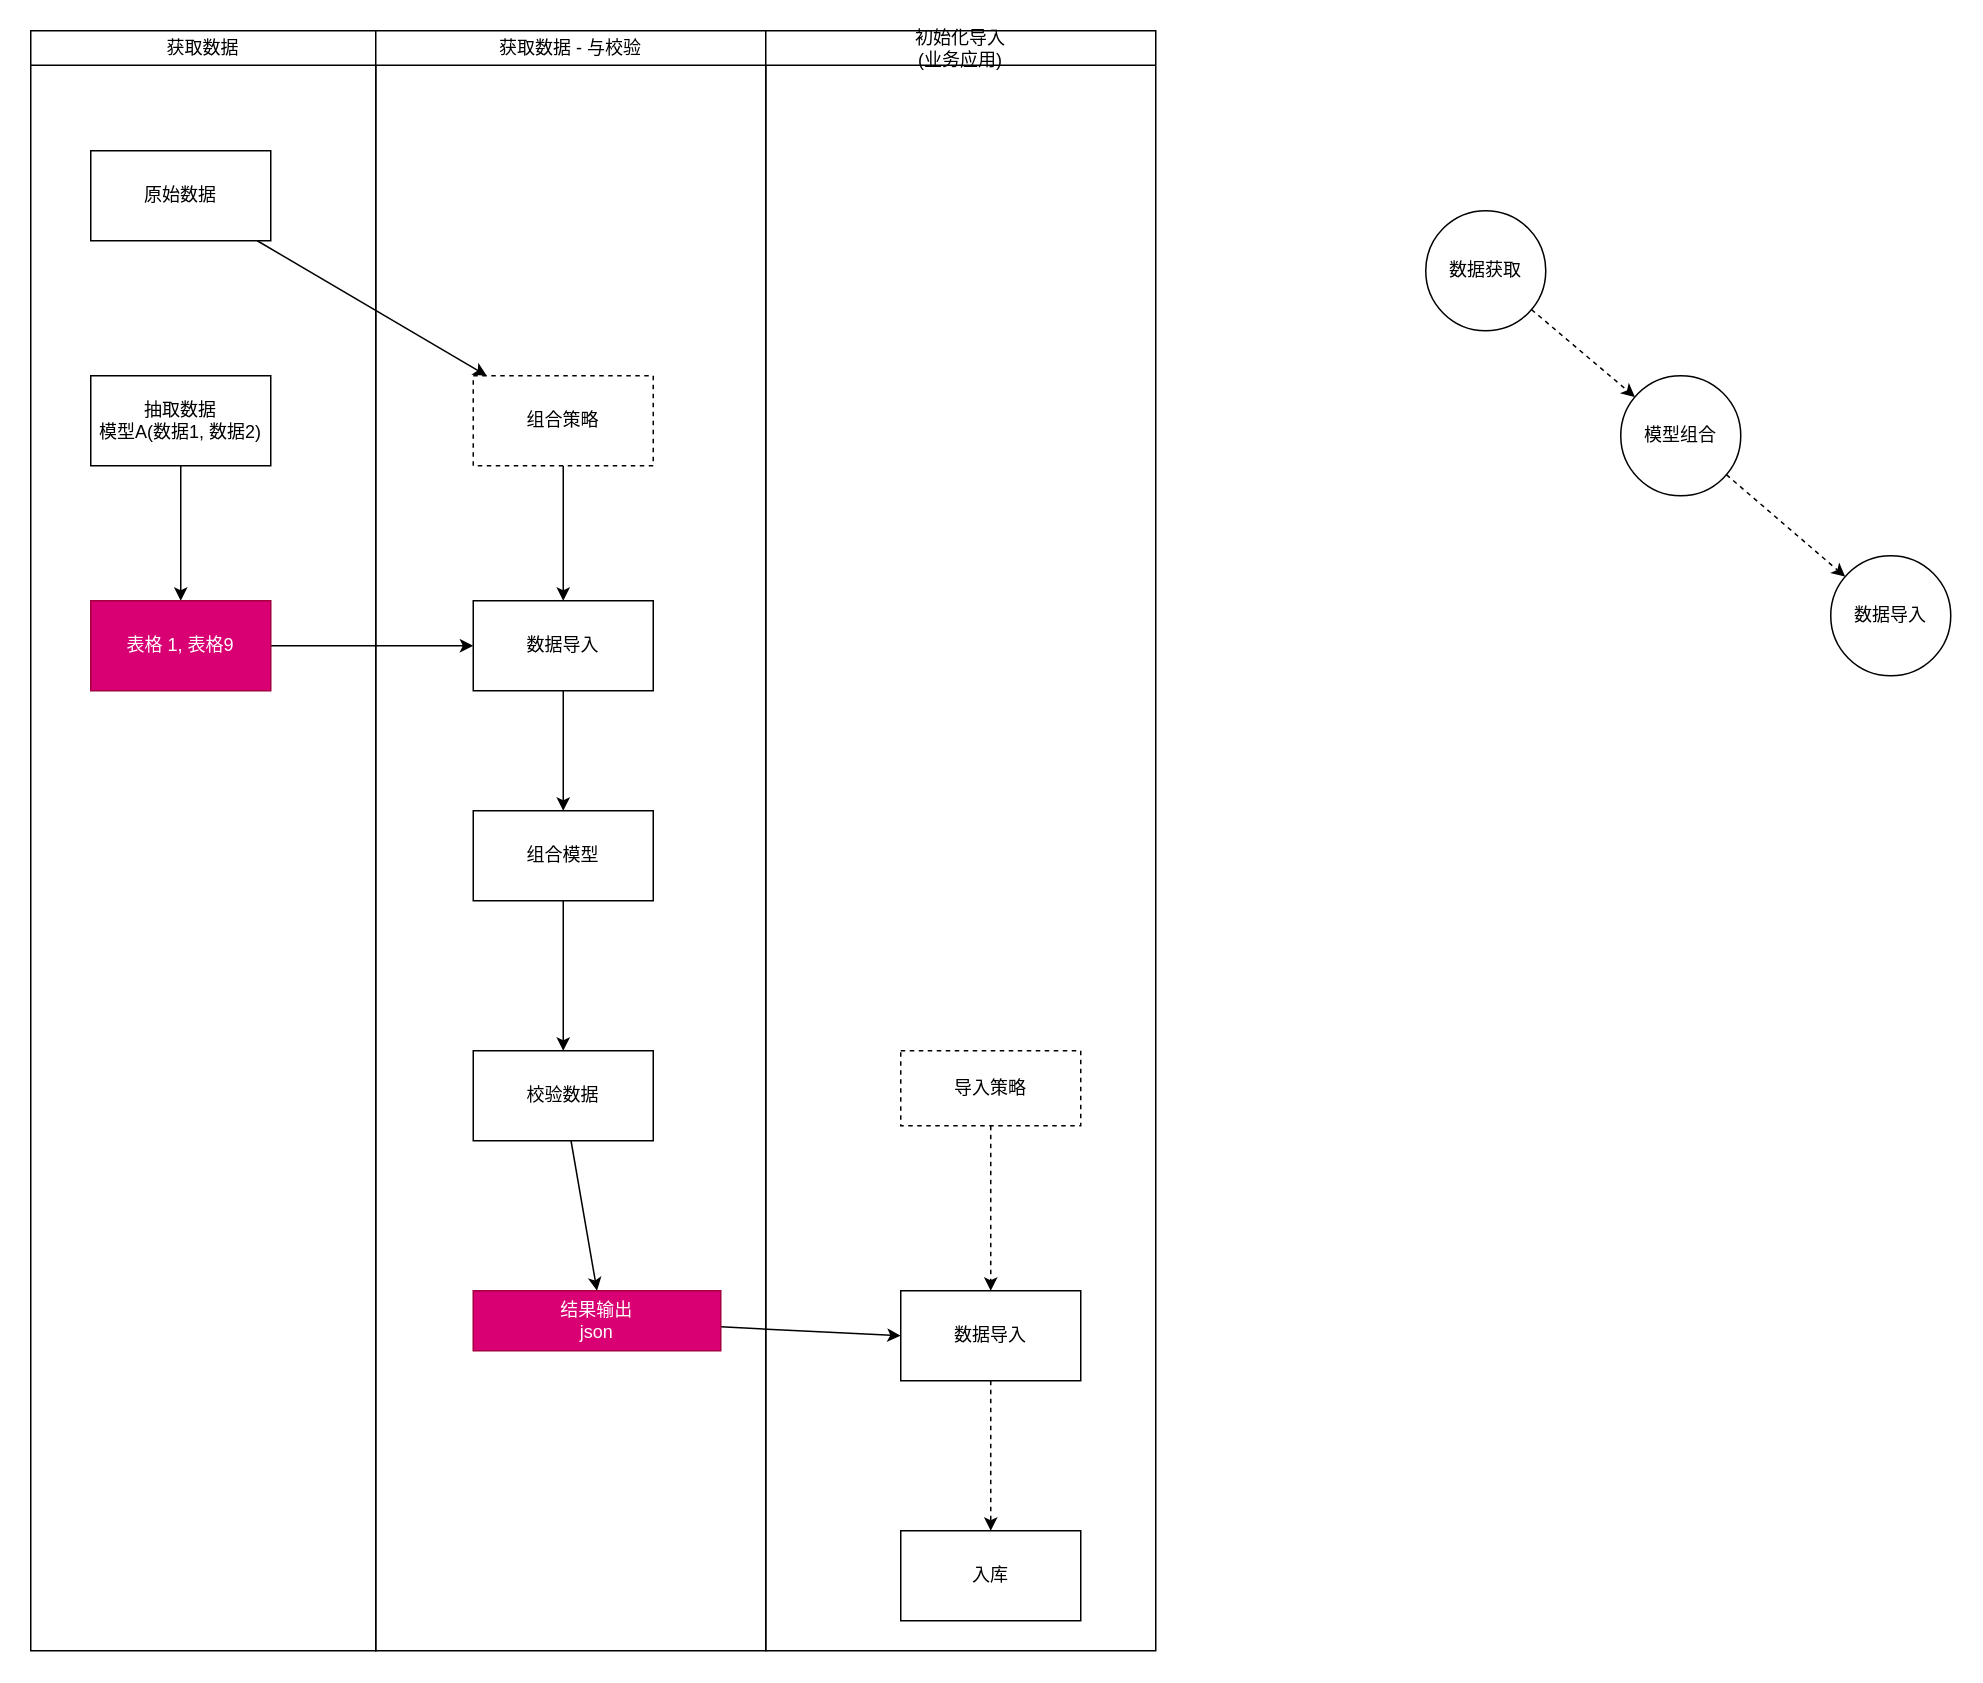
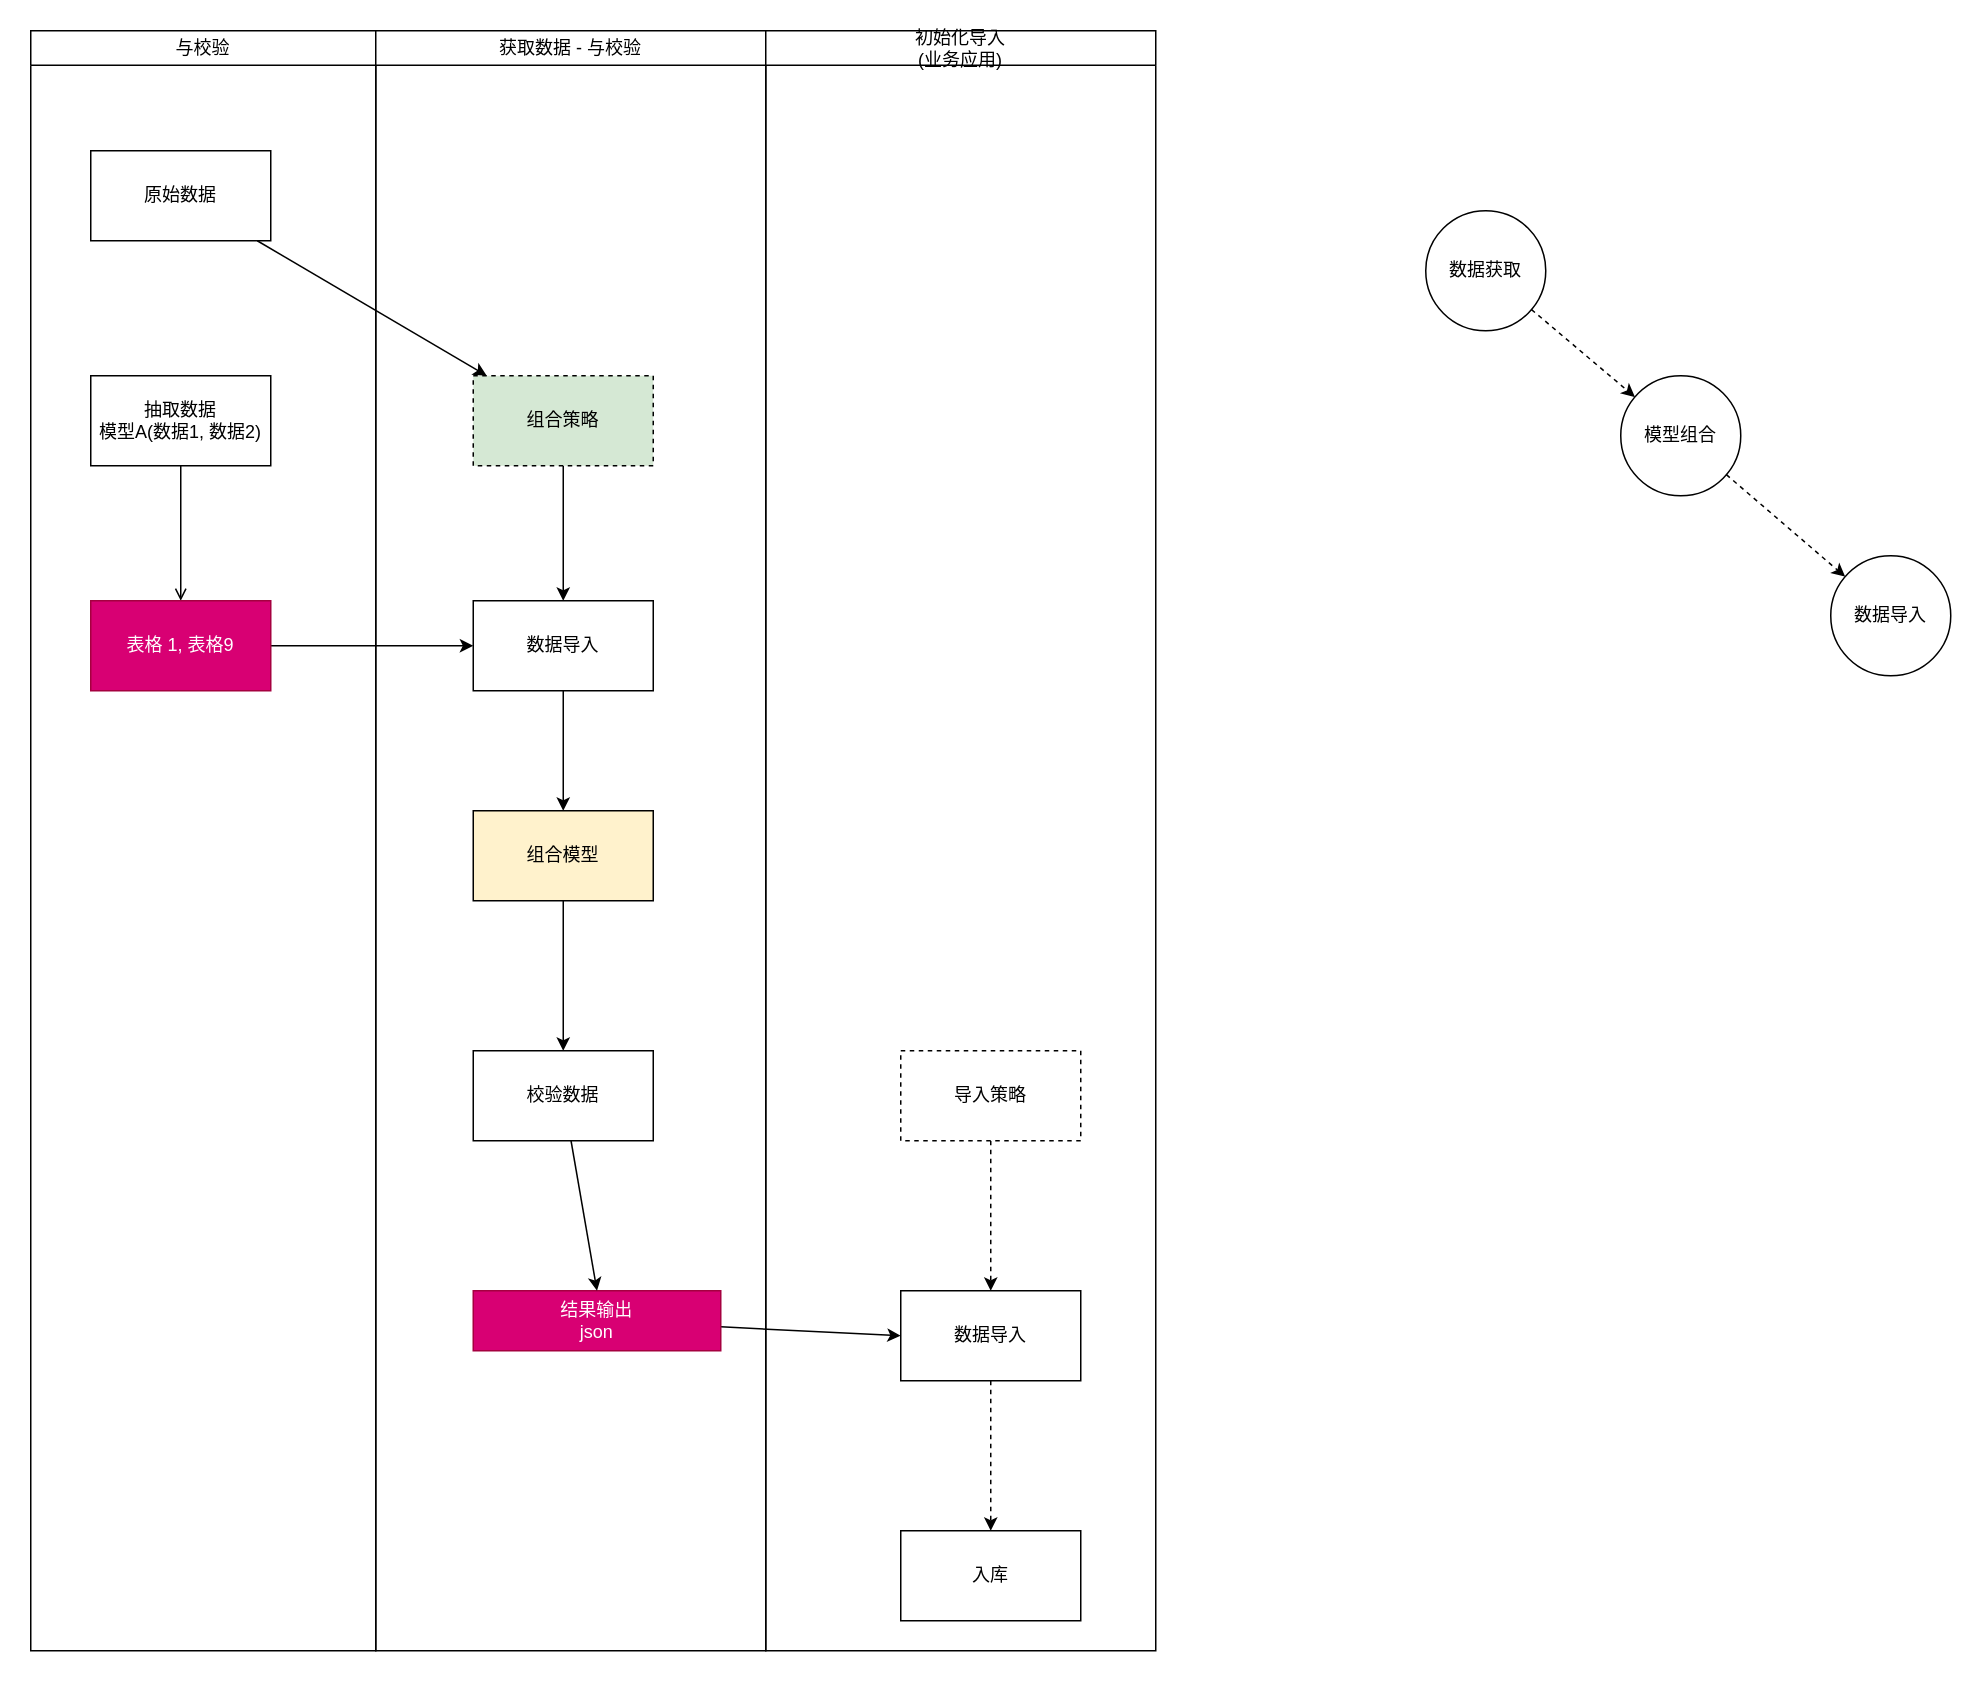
node "获取数据": label "获取数据" -> "与校验"
node "组合策略": fillcolor #ffffff -> #d5e8d4
edge "抽取数据 模型A(数据1, 数据2)" -> "表格 1, 表格9": arrowhead classic -> open
node "组合模型": fillcolor #ffffff -> #fff2cc
node "导入策略": size 180x75 -> 180x90
